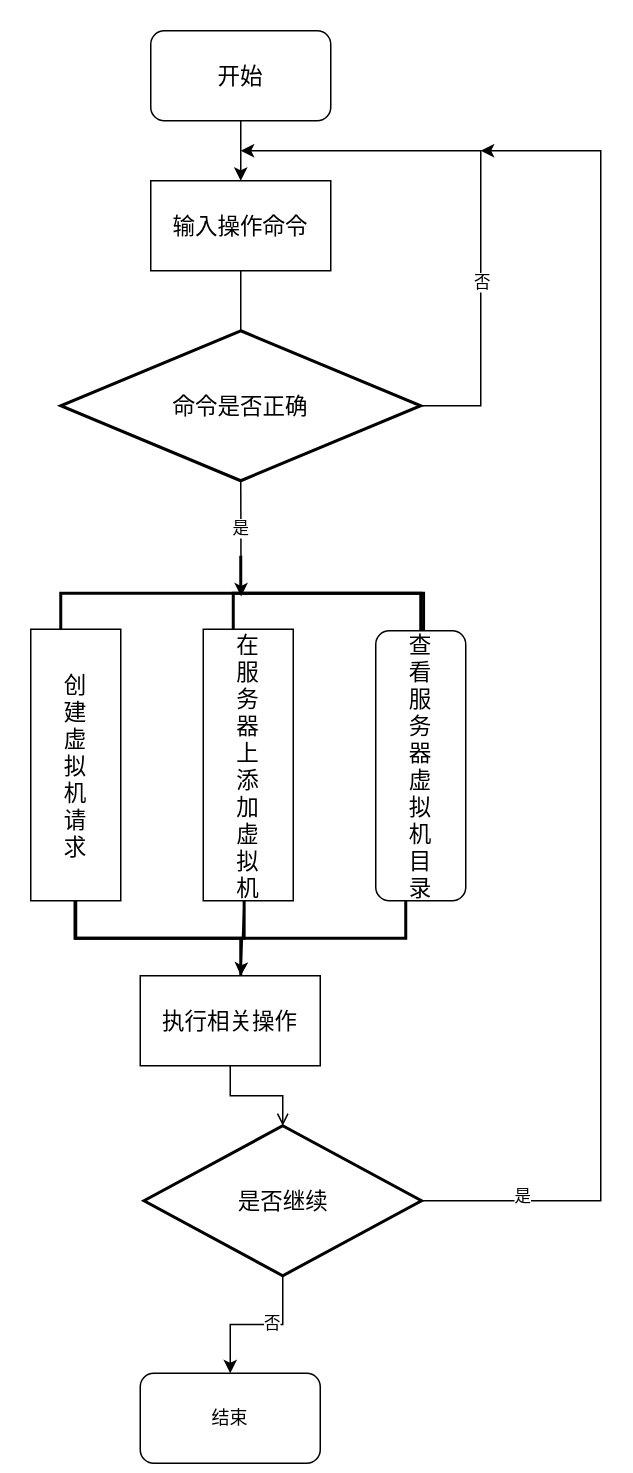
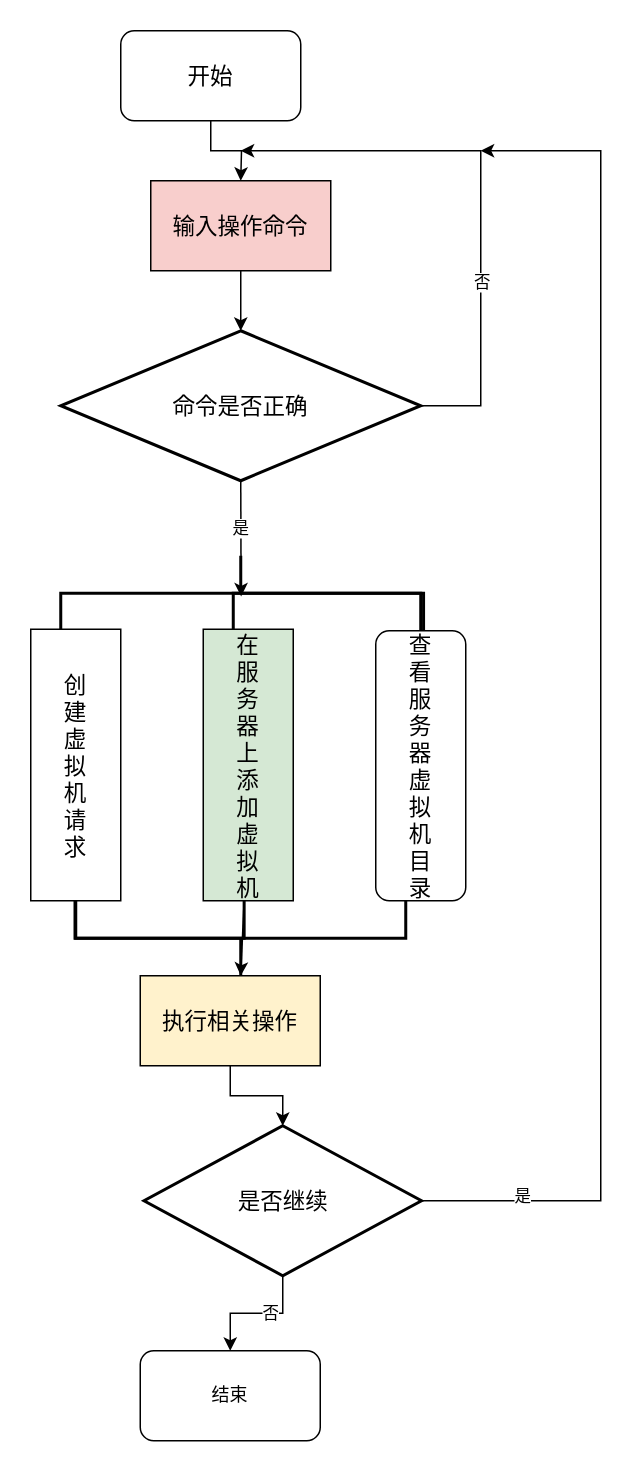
node "开始": moved (241, 76) -> (211, 76)
node "输入操作命令": fillcolor #ffffff -> #f8cecc
edge "输入操作命令" -- "命令是否正确": arrowhead none -> classic
node "在 服 务 器 上 添 加 虚 拟 机": fillcolor #ffffff -> #d5e8d4
node "执行相关操作": fillcolor #ffffff -> #fff2cc
edge "执行相关操作" -> "是否继续": arrowhead open -> classic
node "结束": moved (230, 1418) -> (230, 1396)
